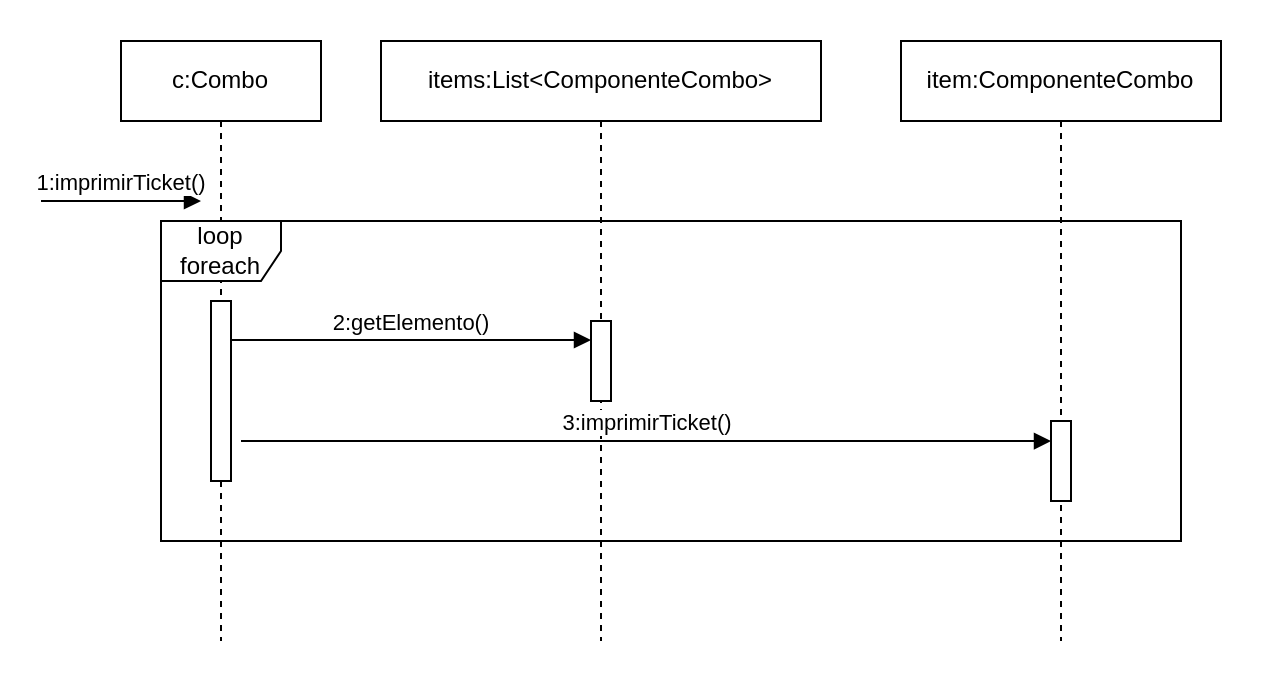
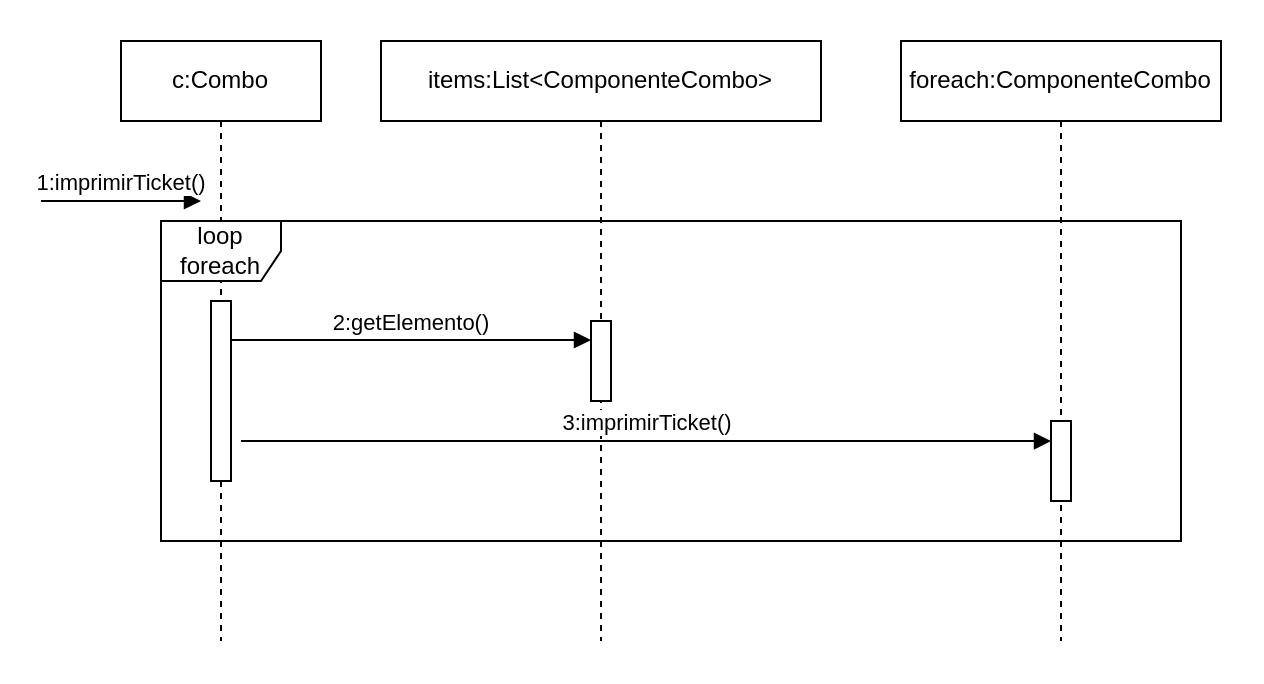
node "item:ComponenteCombo": label "item:ComponenteCombo" -> "foreach:ComponenteCombo"
